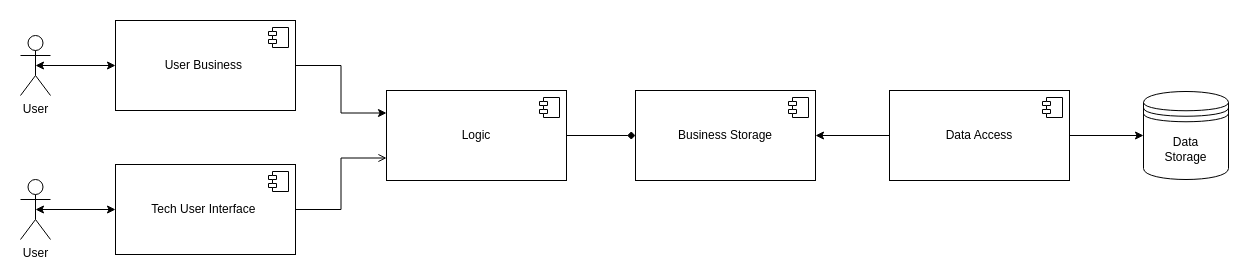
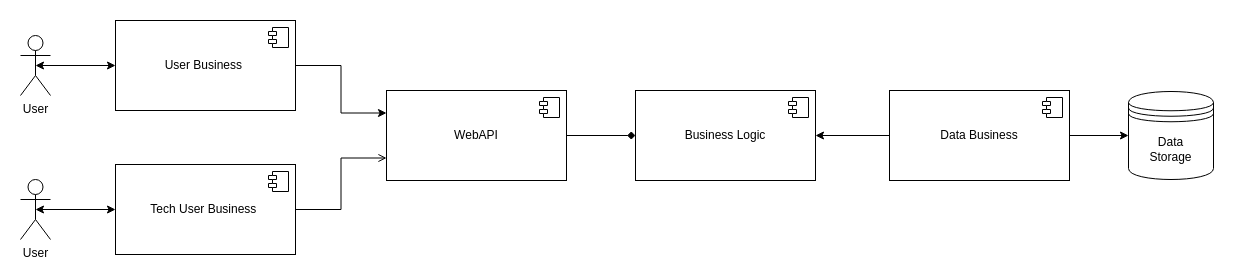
node "Logic": label "Logic" -> "WebAPI"
node "Business Storage": label "Business Storage" -> "Business Logic"
node "Data Access": label "Data Access" -> "Data Business"
node "Data Storage": moved (1186, 136) -> (1171, 136)
node "Tech User Interface": label "Tech User Interface" -> "Tech User Business"
